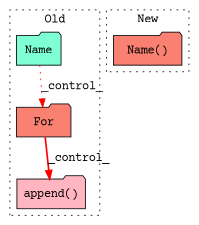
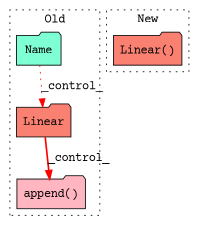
node "Name()": label "Name()" -> "Linear()"
node "For": label "For" -> "Linear"
